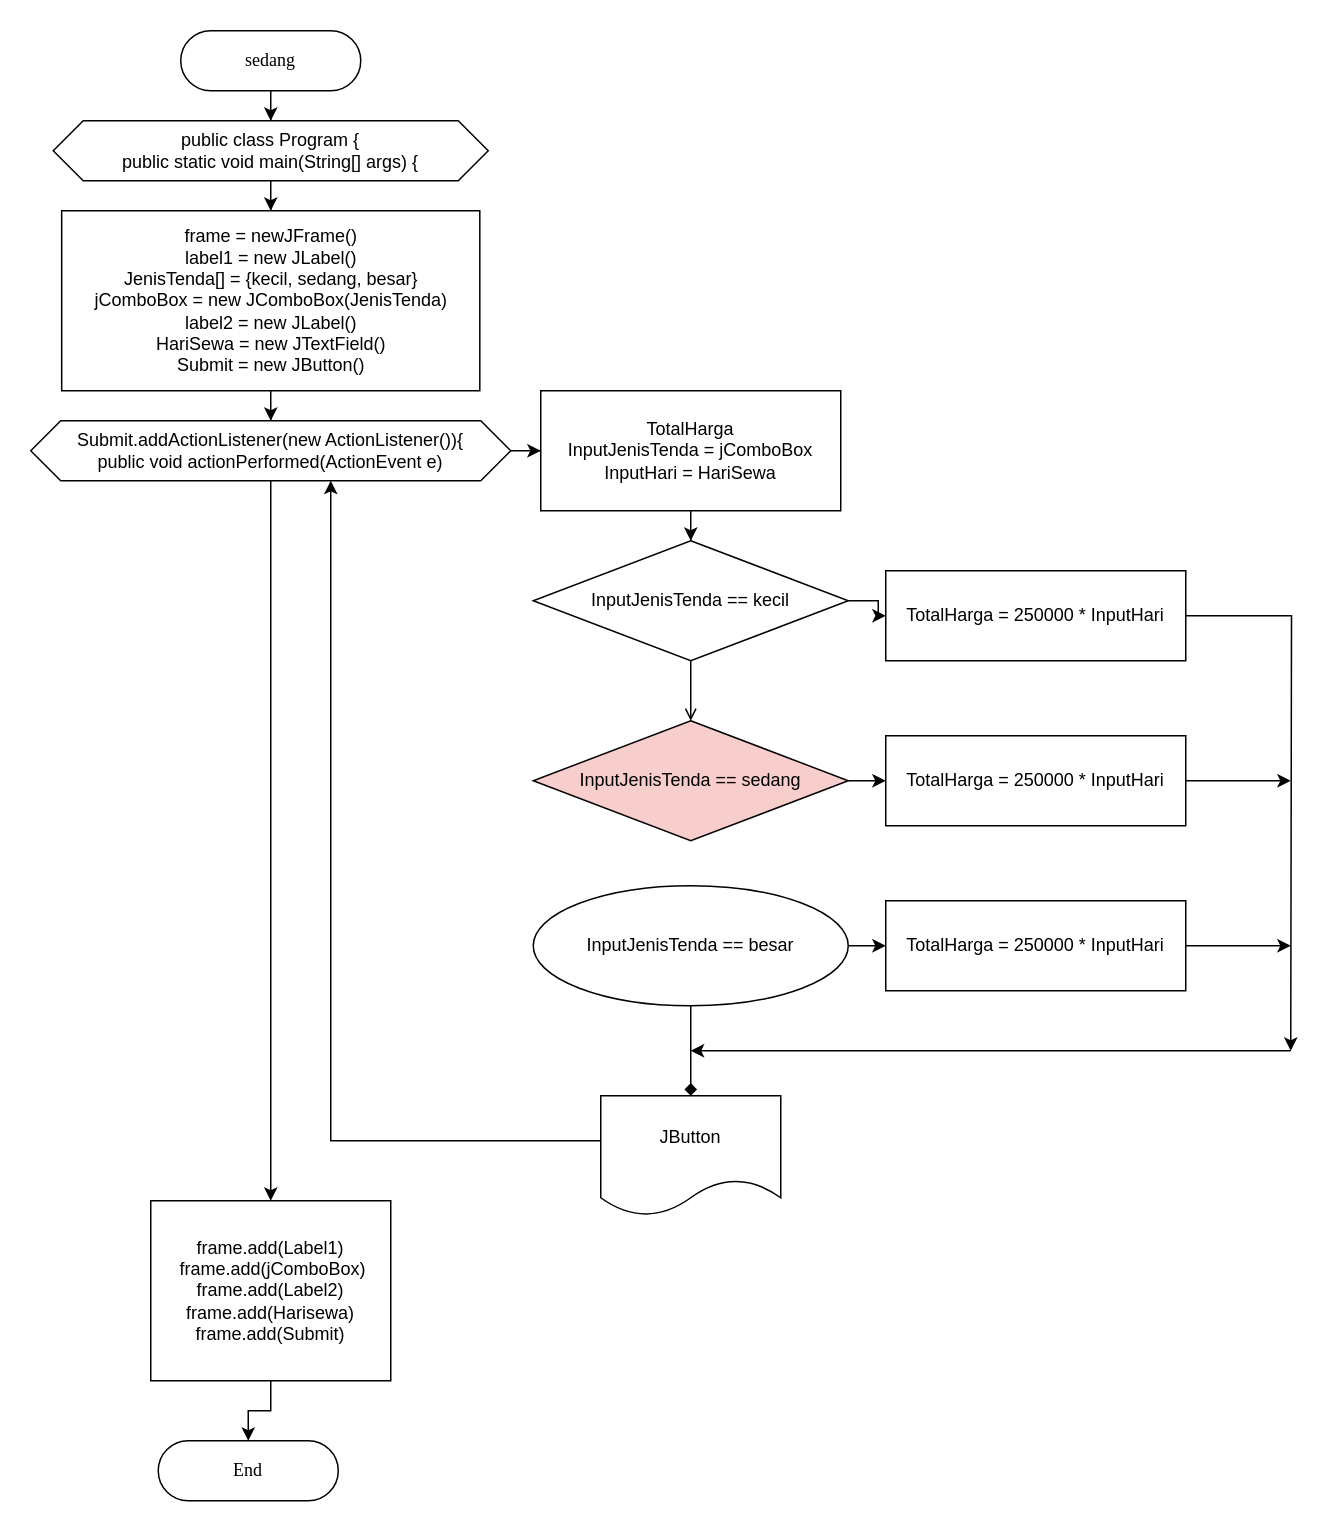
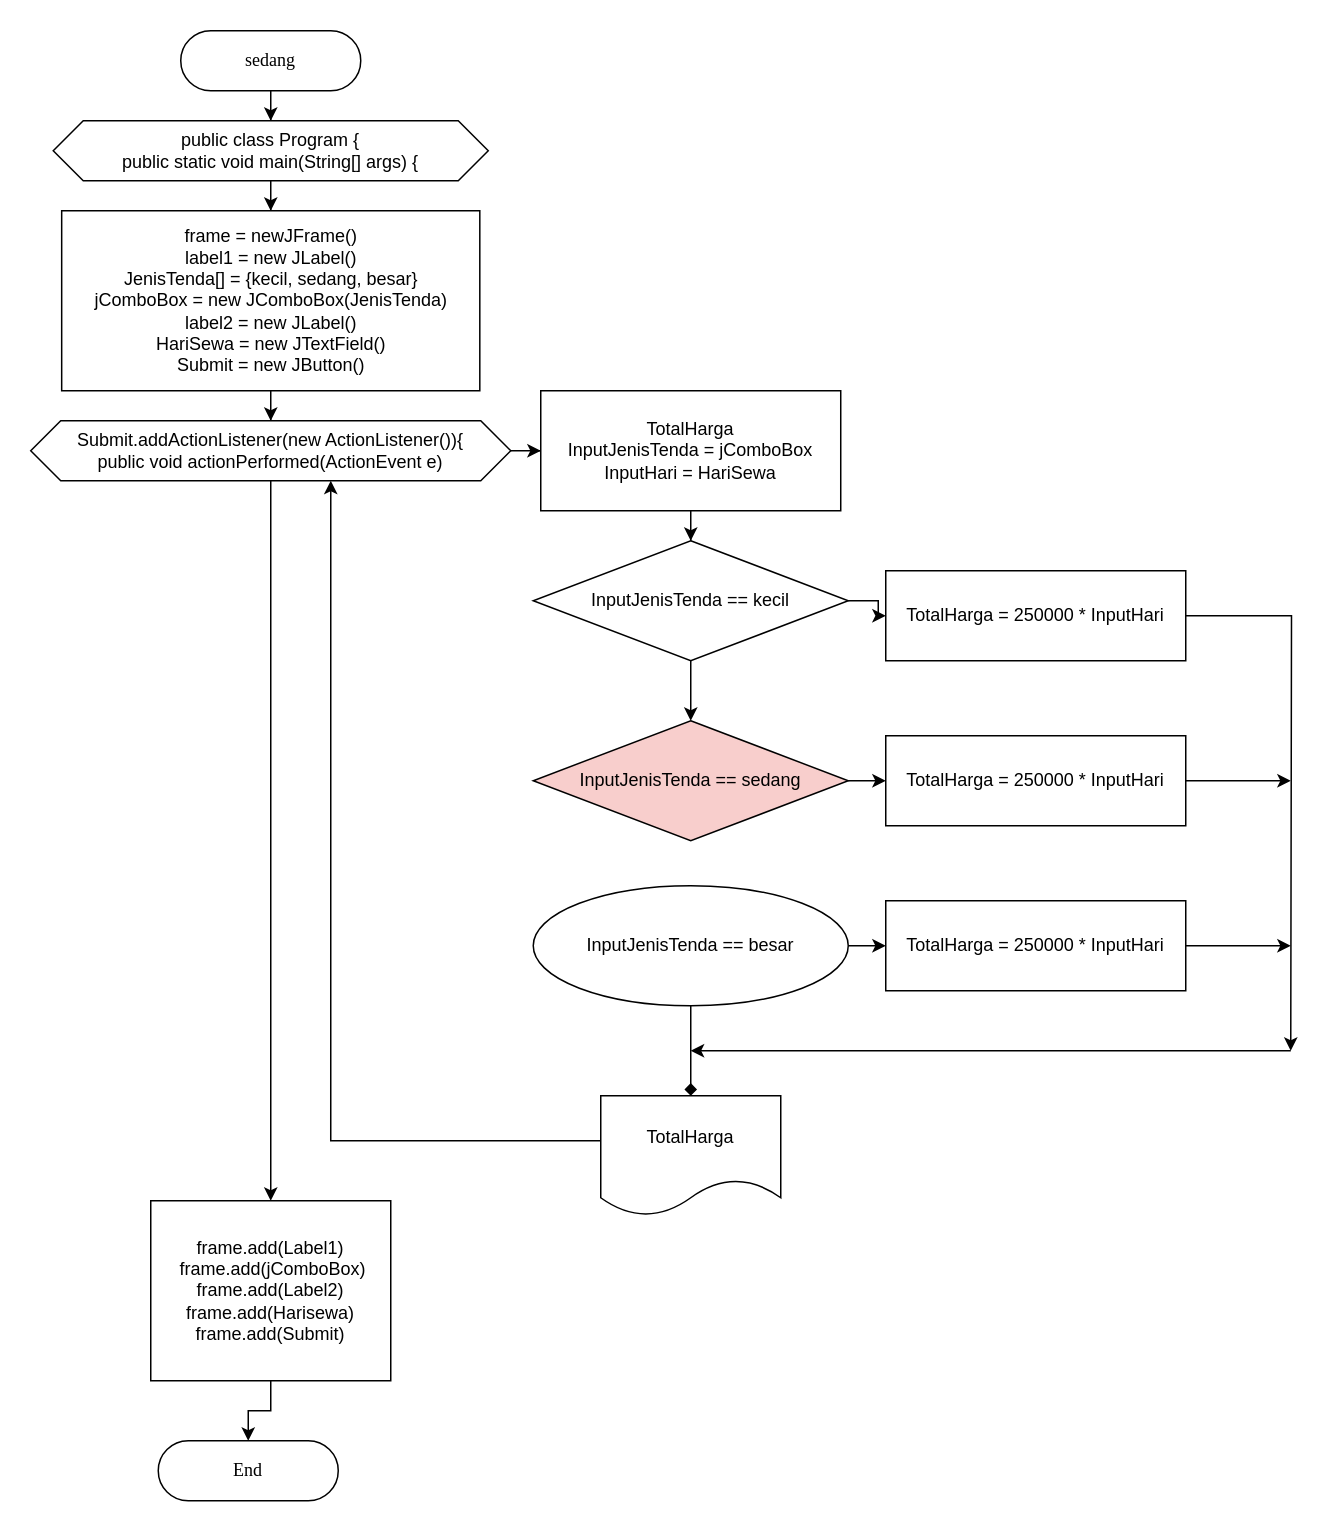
edge "InputJenisTenda == kecil" -> "InputJenisTenda == sedang": arrowhead open -> classic
node "JButton": label "JButton" -> "TotalHarga"
